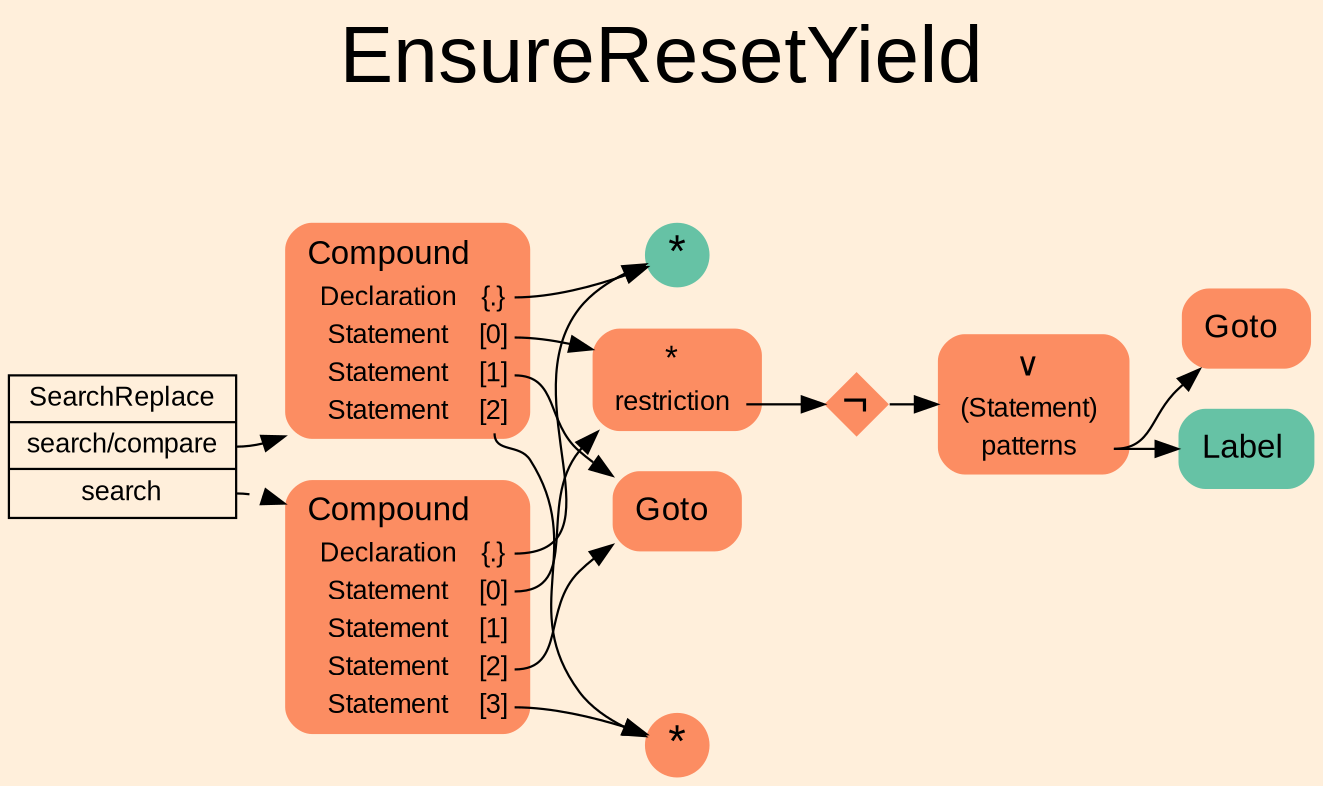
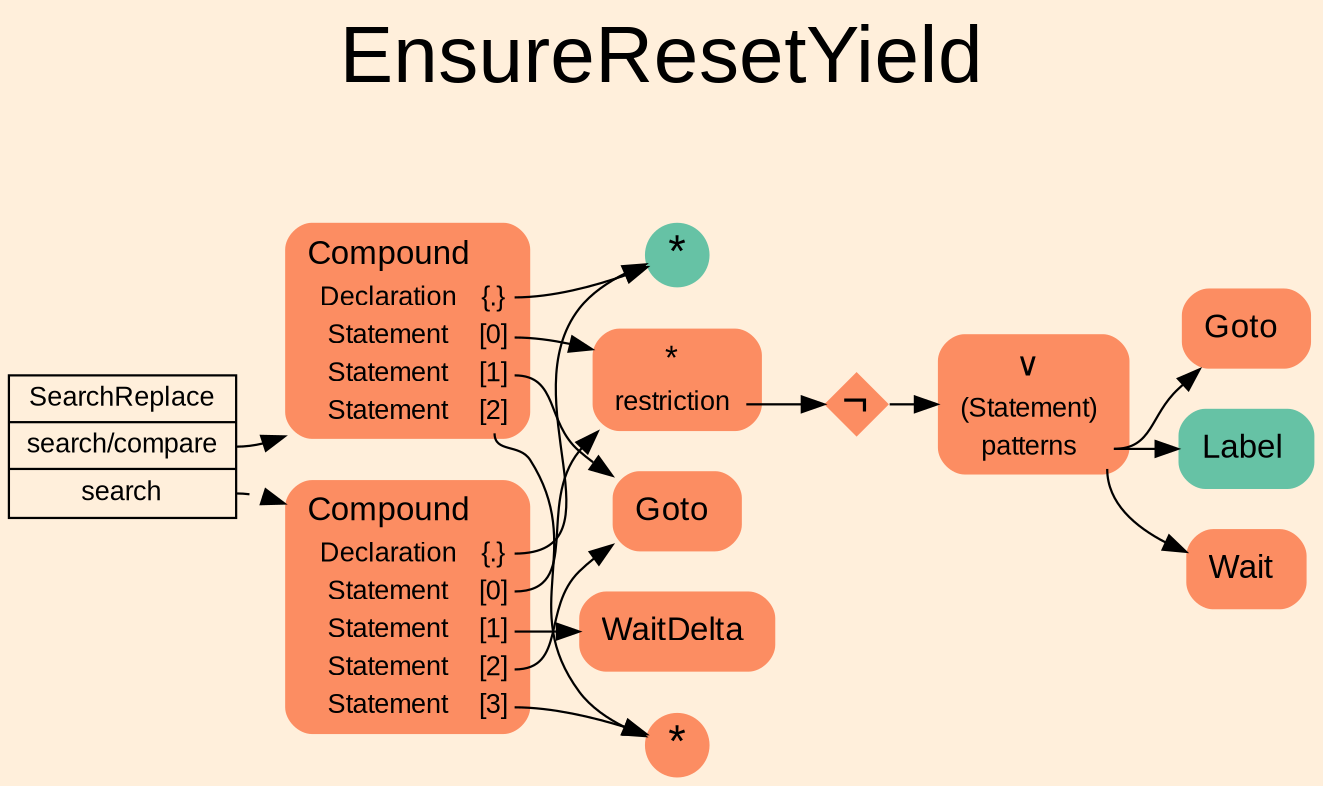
node "Wait": added
node "WaitDelta": added
